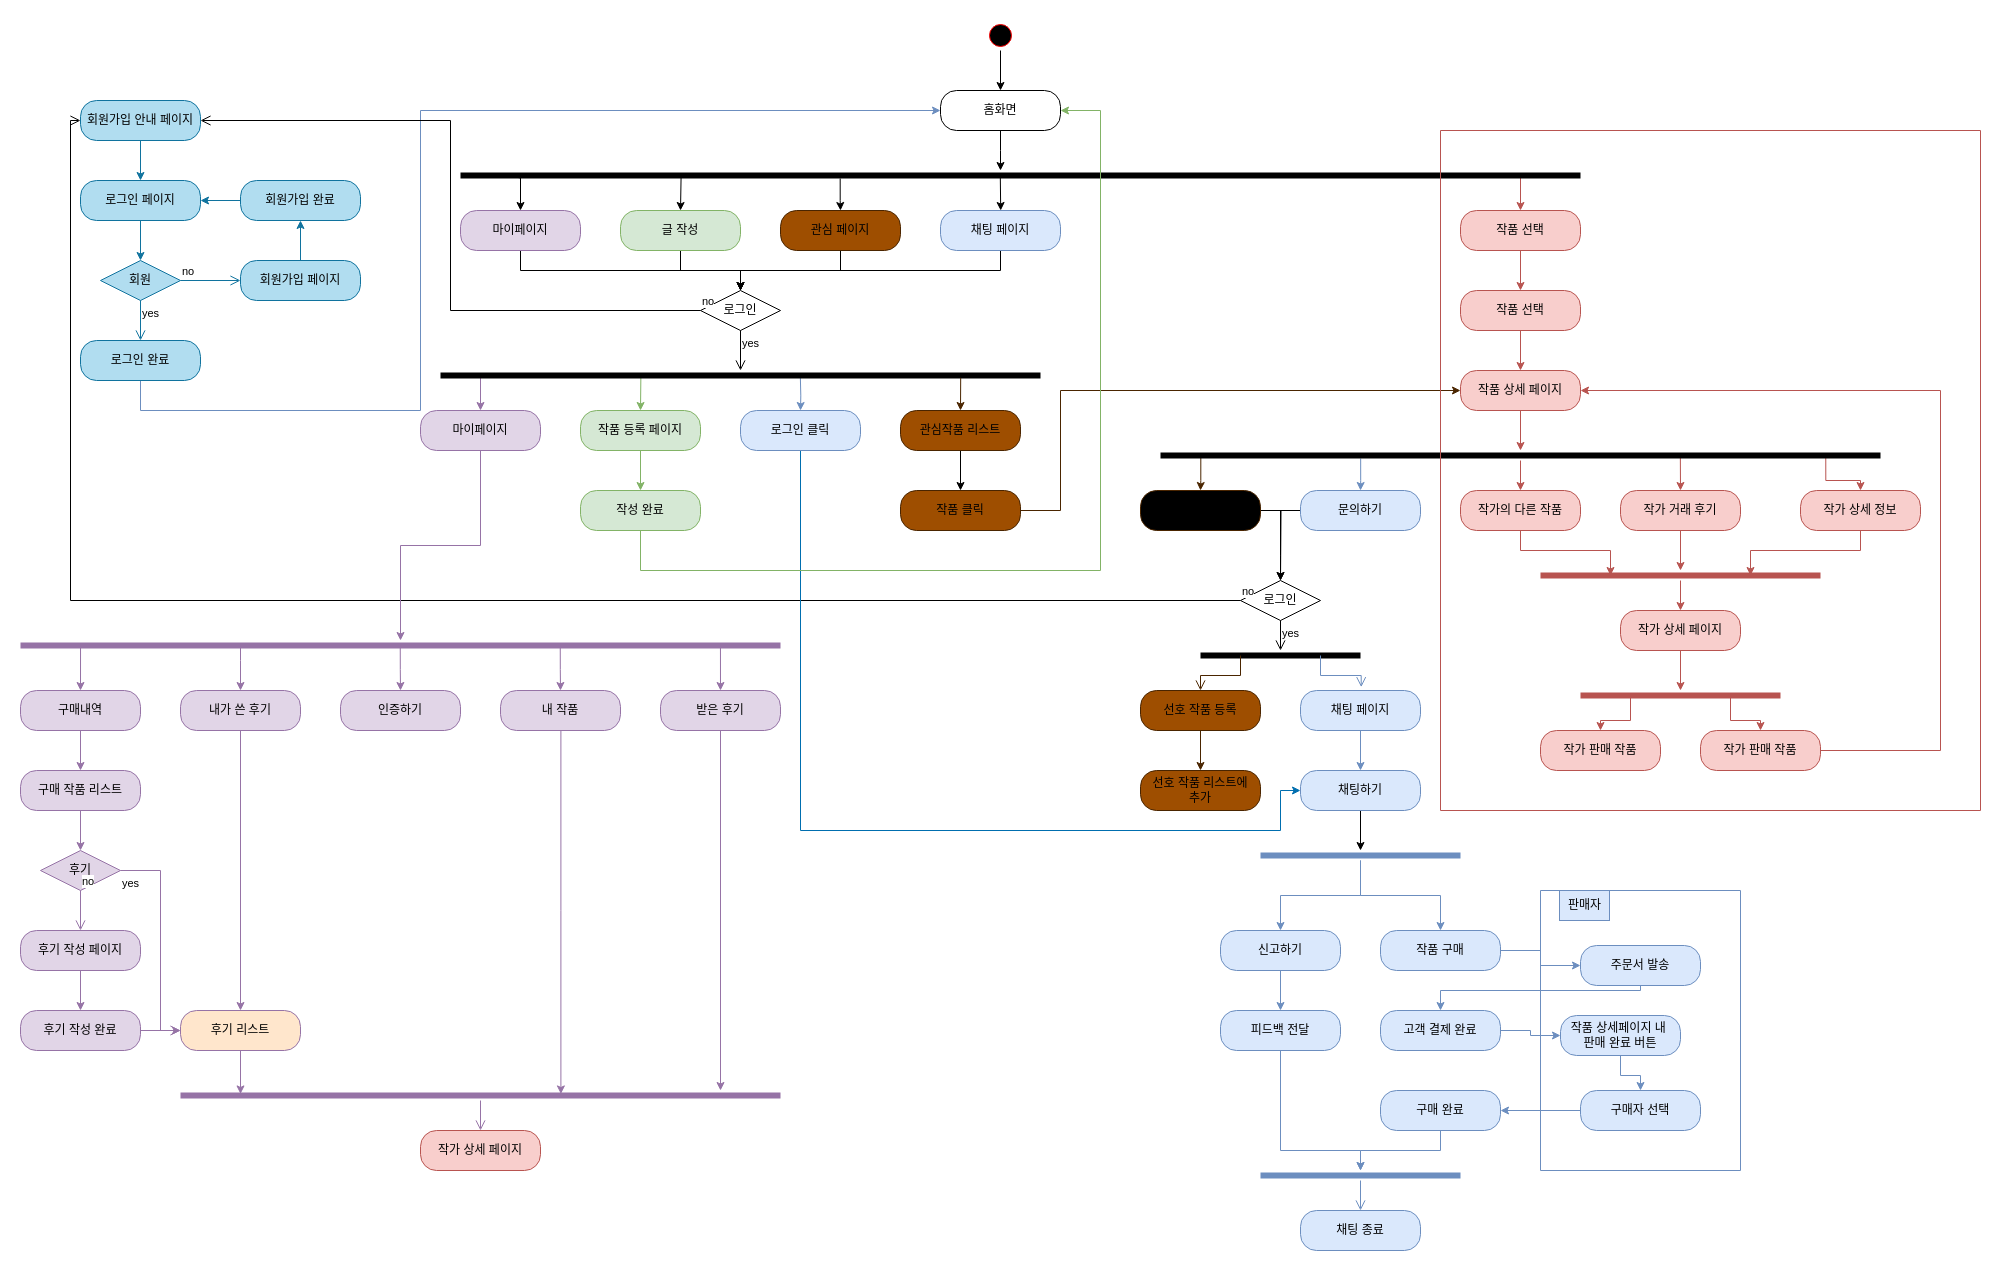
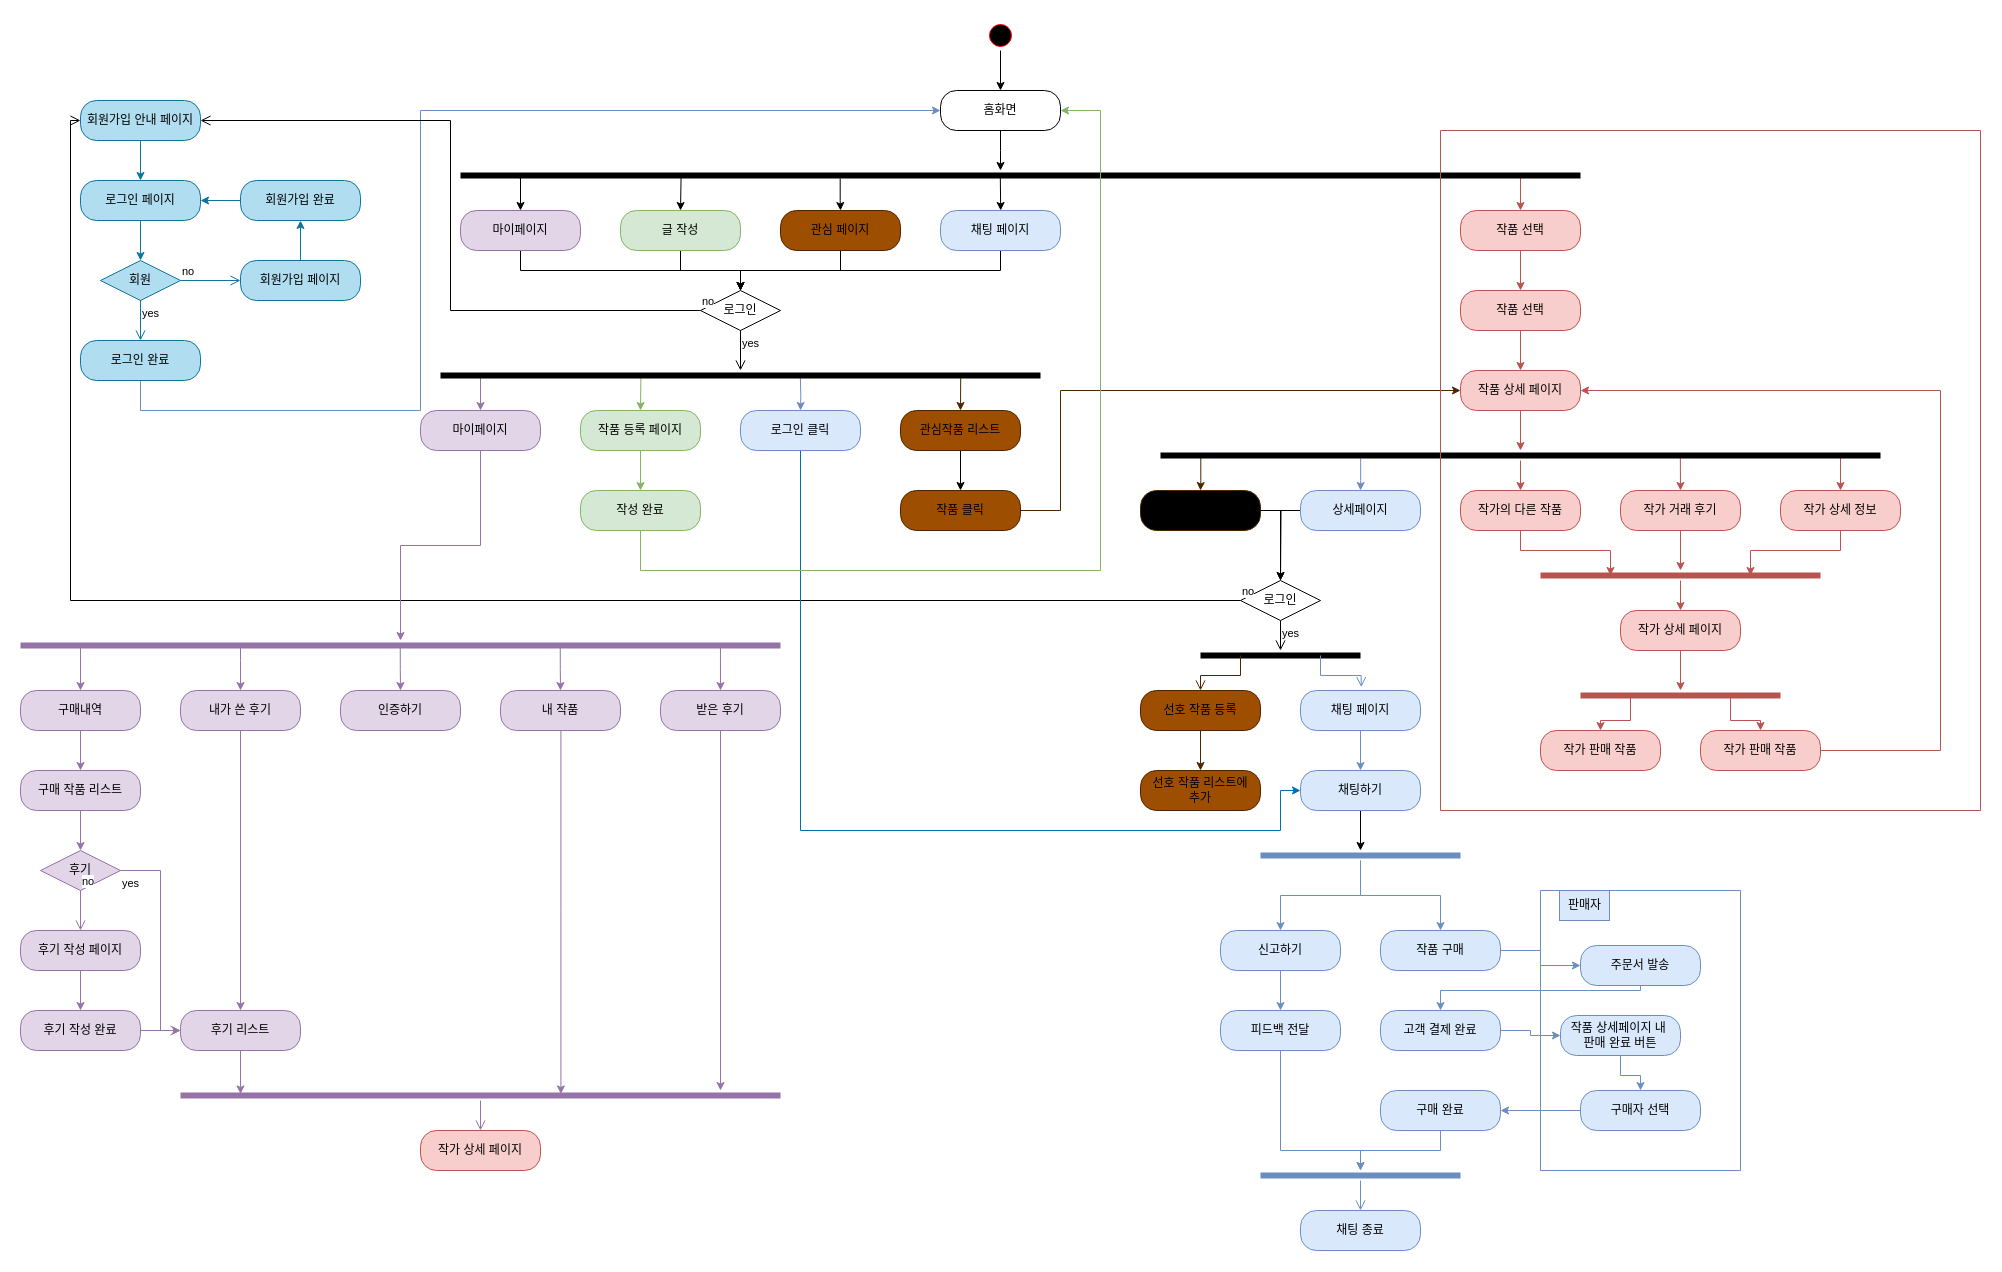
node "문의하기": label "문의하기" -> "상세페이지"
node "작가 상세 정보": moved (1861, 511) -> (1841, 511)
node "후기 리스트": fillcolor #ffe6cc -> #e1d5e7
